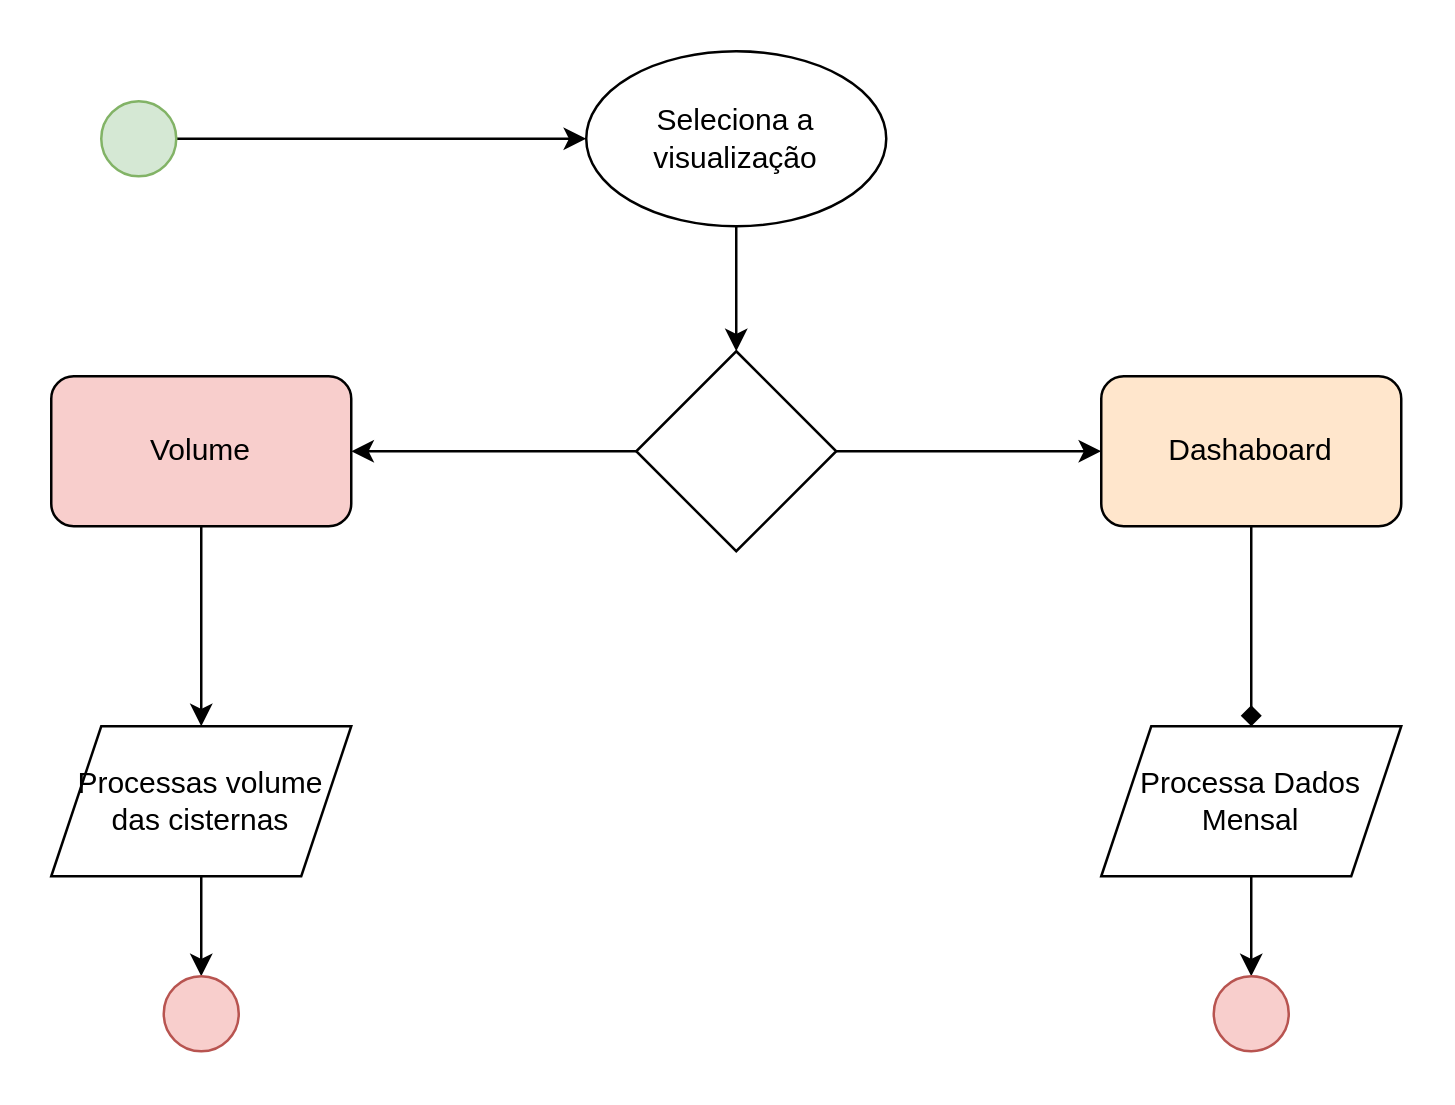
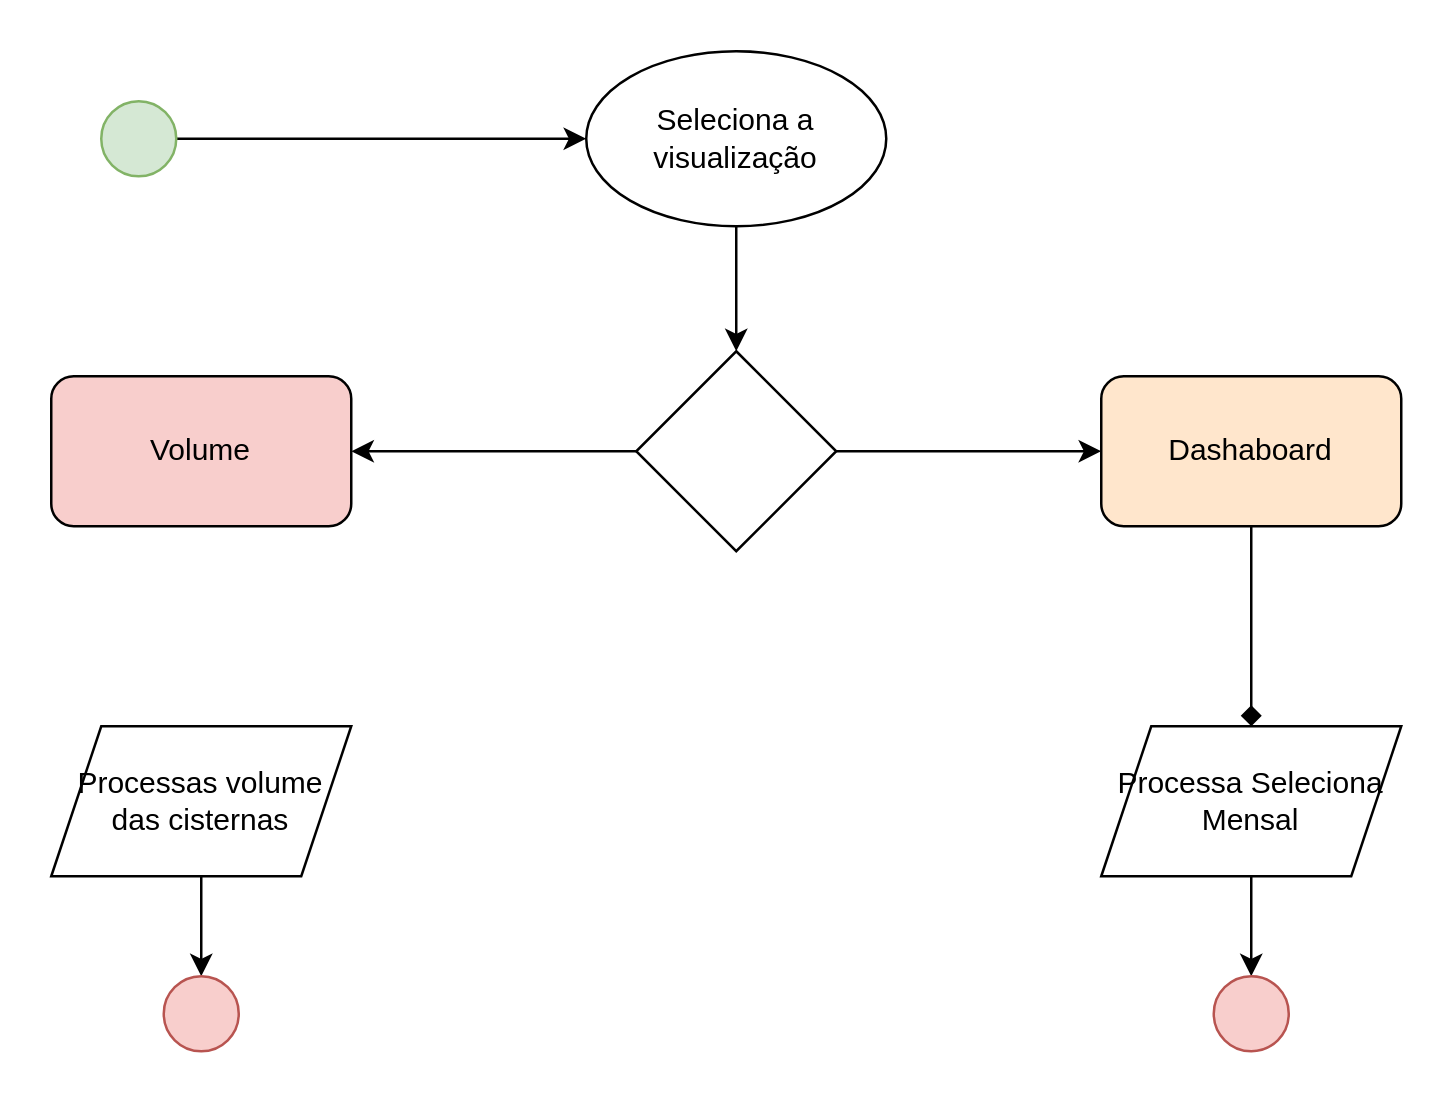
edge "Volume" -> "Processas volume das cisternas": removed
node "Processa Dados Mensal": label "Processa Dados Mensal" -> "Processa Seleciona Mensal"
